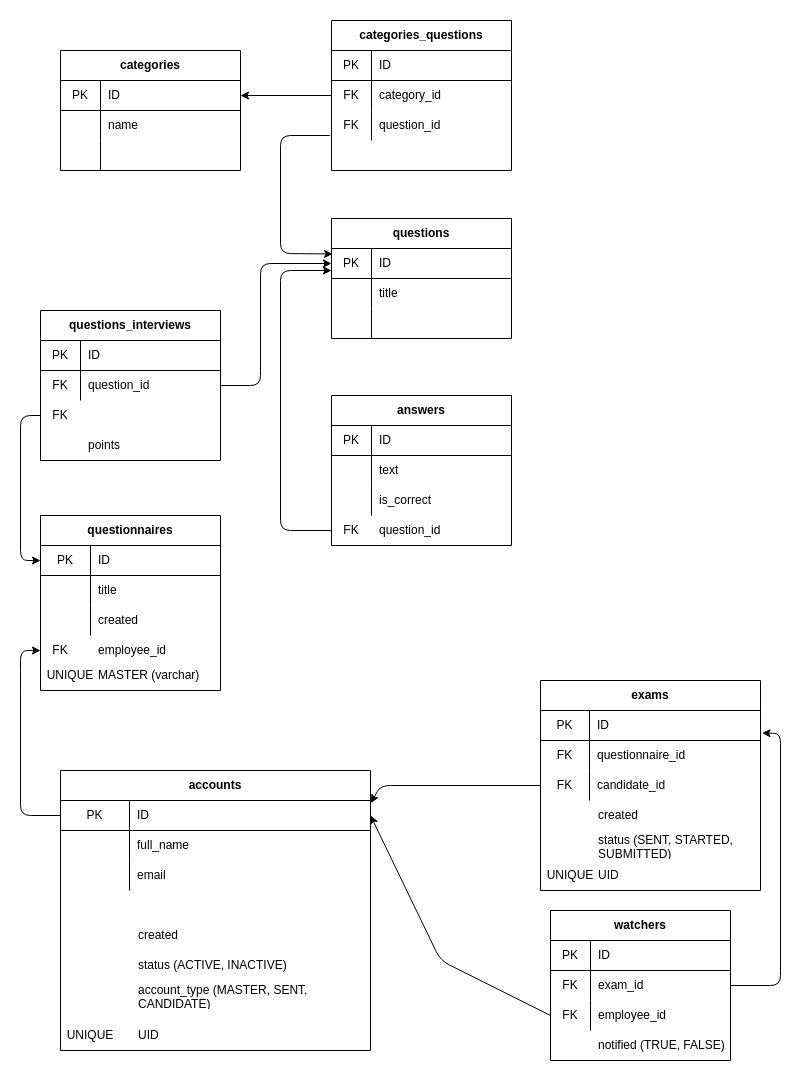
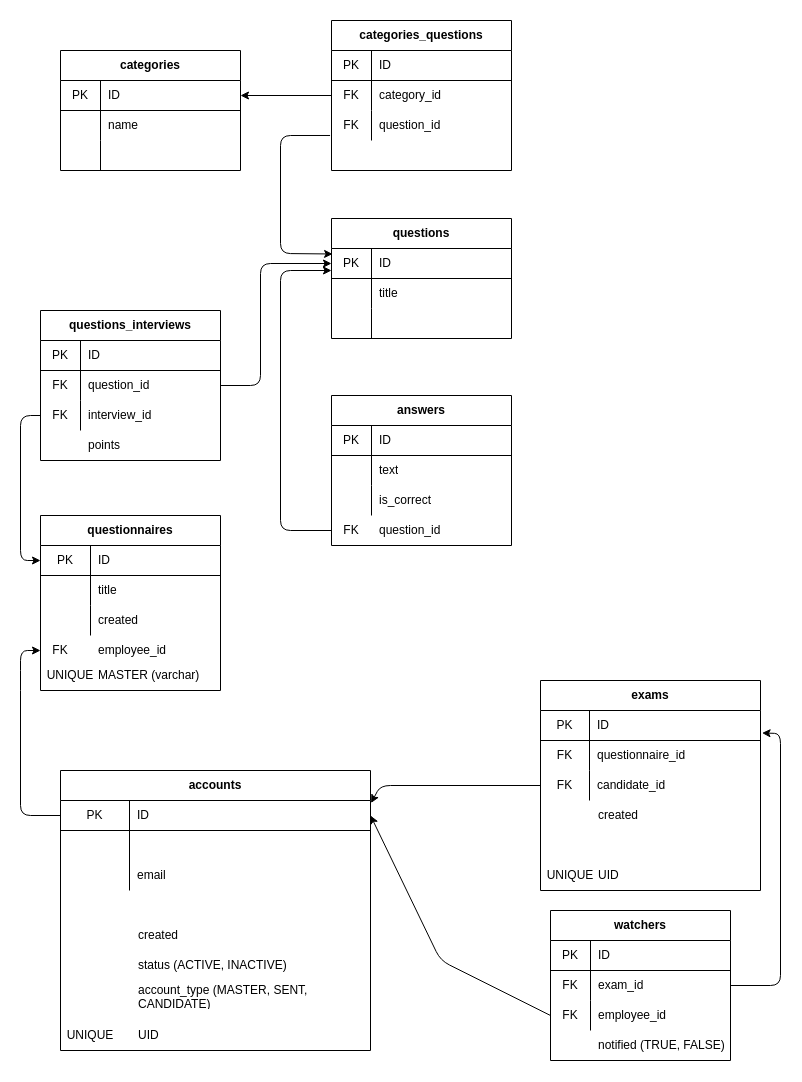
node "interview_id": added
node "full_name": removed
node "status (SENT, STARTED, SUBMITTED)": removed
